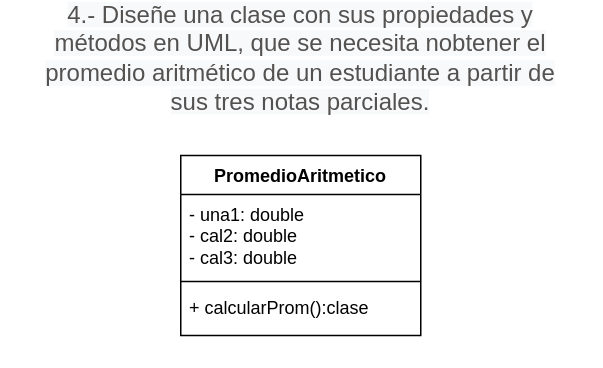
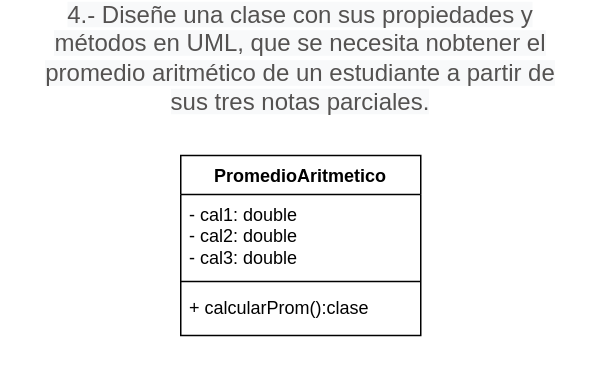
node "- una1: double - cal2: double - cal3: double": label "- una1: double - cal2: double - cal3: double" -> "- cal1: double - cal2: double - cal3: double"
